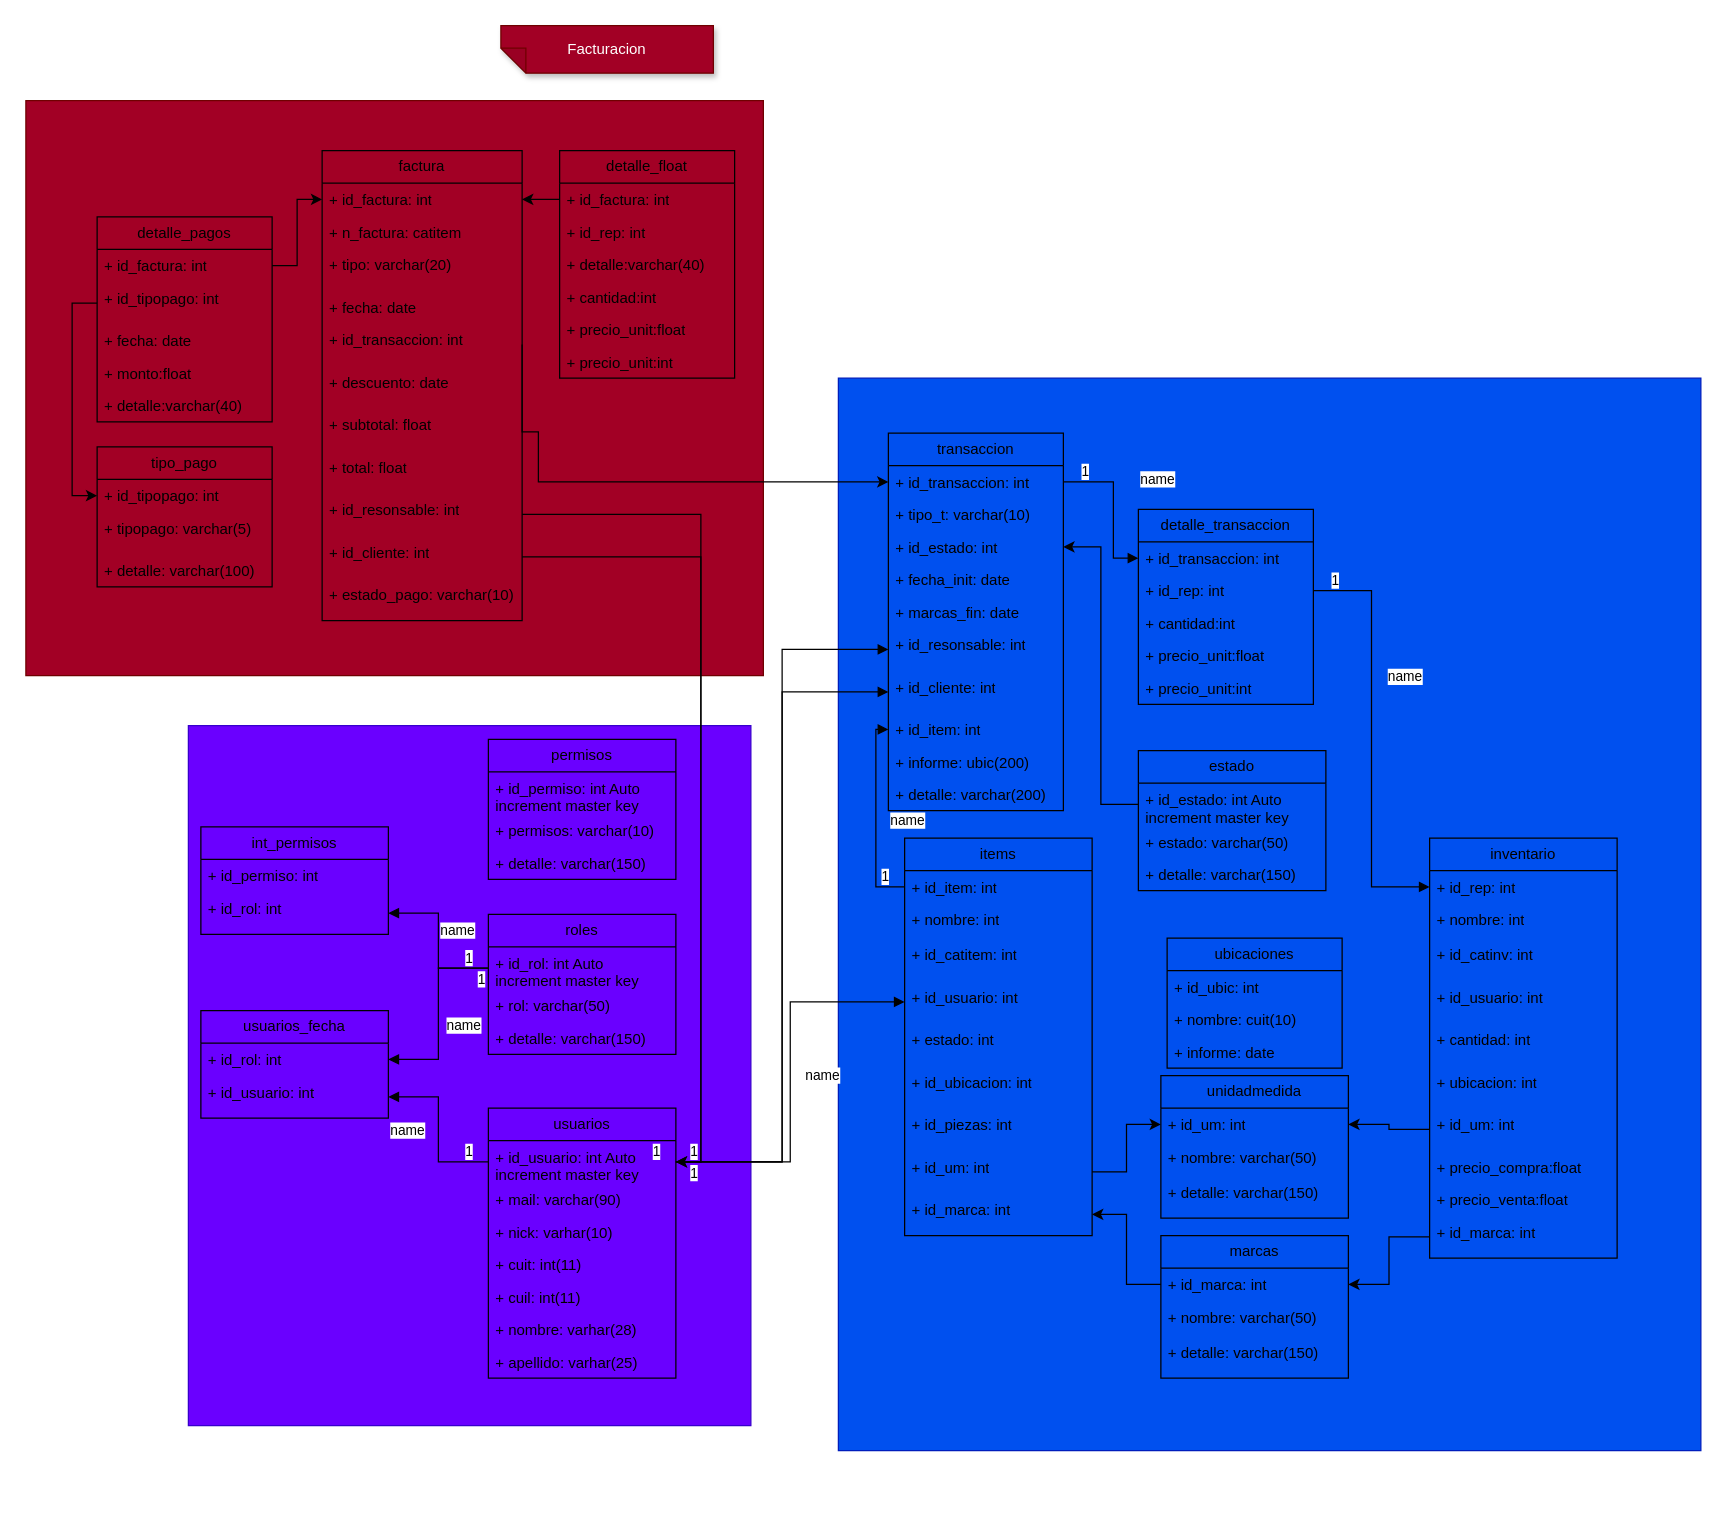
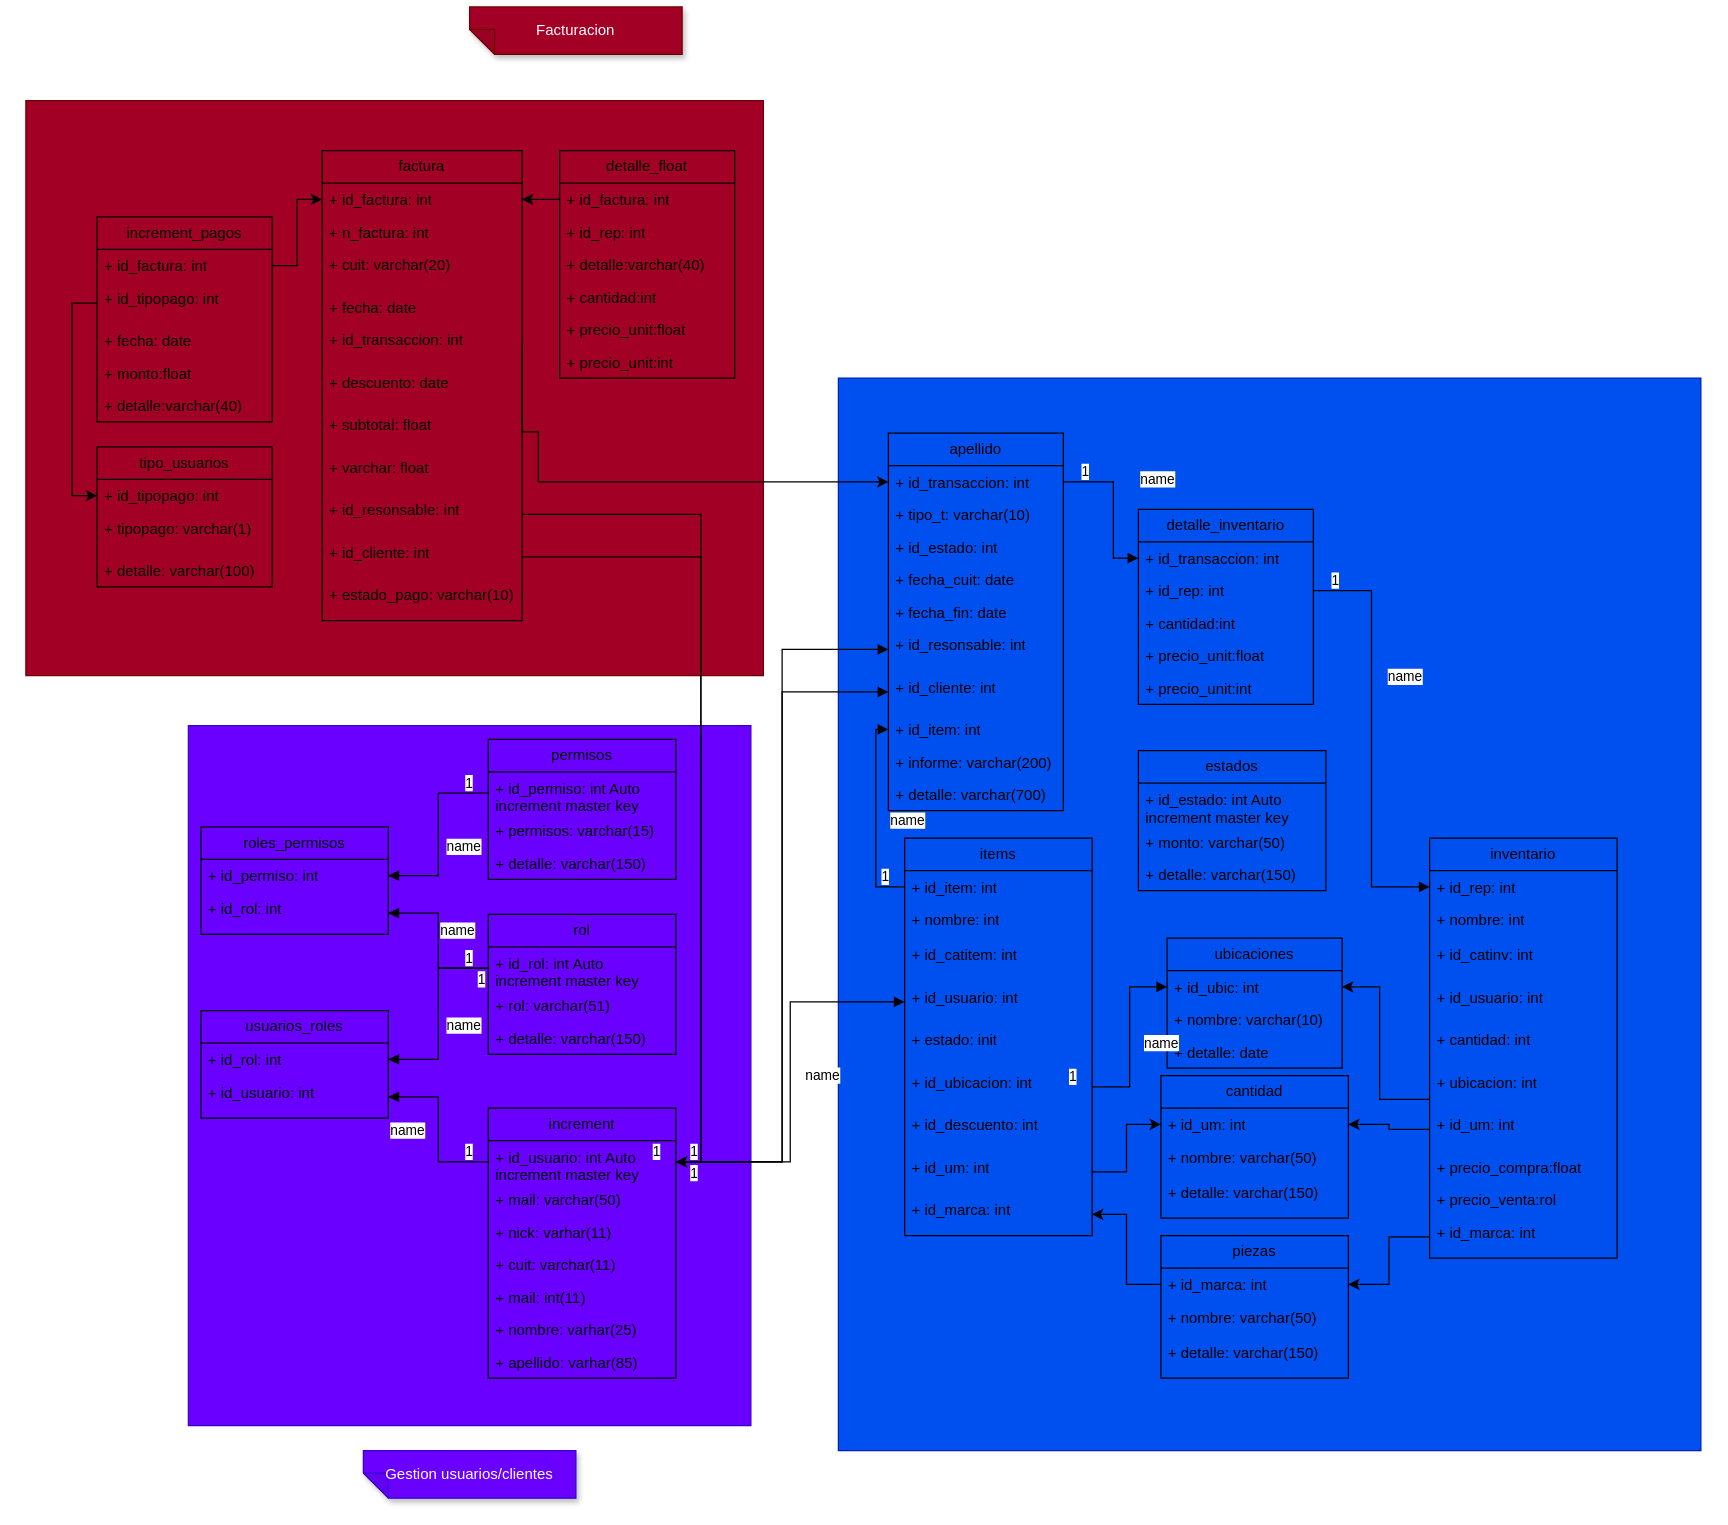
node "Facturacion": moved (607, 49) -> (576, 31)
node "detalle_pagos": label "detalle_pagos" -> "increment_pagos"
node "+ n_factura: catitem": label "+ n_factura: catitem" -> "+ n_factura: int"
node "+ tipo: varchar(20)": label "+ tipo: varchar(20)" -> "+ cuit: varchar(20)"
node "transaccion": label "transaccion" -> "apellido"
node "tipo_pago": label "tipo_pago" -> "tipo_usuarios"
node "+ total: float": label "+ total: float" -> "+ varchar: float"
node "detalle_transaccion": label "detalle_transaccion" -> "detalle_inventario"
node "+ tipopago: varchar(5)": label "+ tipopago: varchar(5)" -> "+ tipopago: varchar(1)"
node "+ fecha_init: date": label "+ fecha_init: date" -> "+ fecha_cuit: date"
node "+ marcas_fin: date": label "+ marcas_fin: date" -> "+ fecha_fin: date"
edge "+ id_estado: int Auto increment master key" -> "+ id_estado: int": removed
node "+ informe: ubic(200)": label "+ informe: ubic(200)" -> "+ informe: varchar(200)"
node "estado": label "estado" -> "estados"
node "+ detalle: varchar(200)": label "+ detalle: varchar(200)" -> "+ detalle: varchar(700)"
edge "+ id_permiso: int Auto increment master key" -> "+ id_permiso: int": added, labels "1", "name"
node "+ permisos: varchar(10)": label "+ permisos: varchar(10)" -> "+ permisos: varchar(15)"
node "int_permisos": label "int_permisos" -> "roles_permisos"
node "+ estado: varchar(50)": label "+ estado: varchar(50)" -> "+ monto: varchar(50)"
node "roles": label "roles" -> "rol"
node "+ rol: varchar(50)": label "+ rol: varchar(50)" -> "+ rol: varchar(51)"
node "+ nombre: cuit(10)": label "+ nombre: cuit(10)" -> "+ nombre: varchar(10)"
node "usuarios_fecha": label "usuarios_fecha" -> "usuarios_roles"
node "+ estado: int": label "+ estado: int" -> "+ estado: init"
edge "+ id_ubicacion: int" -> "+ id_ubic: int": added, labels "1", "name"
node "+ informe: date": label "+ informe: date" -> "+ detalle: date"
edge "+ ubicacion: int" -> "+ id_ubic: int": added
node "unidadmedida": label "unidadmedida" -> "cantidad"
node "usuarios": label "usuarios" -> "increment"
node "+ id_piezas: int": label "+ id_piezas: int" -> "+ id_descuento: int"
node "+ mail: varchar(90)": label "+ mail: varchar(90)" -> "+ mail: varchar(50)"
node "+ precio_venta:float": label "+ precio_venta:float" -> "+ precio_venta:rol"
node "+ nick: varhar(10)": label "+ nick: varhar(10)" -> "+ nick: varhar(11)"
node "marcas": label "marcas" -> "piezas"
node "+ cuit: int(11)": label "+ cuit: int(11)" -> "+ cuit: varchar(11)"
node "+ cuil: int(11)": label "+ cuil: int(11)" -> "+ mail: int(11)"
node "+ nombre: varhar(28)": label "+ nombre: varhar(28)" -> "+ nombre: varhar(25)"
node "+ apellido: varhar(25)": label "+ apellido: varhar(25)" -> "+ apellido: varhar(85)"
node "Gestion usuarios/clientes": added
